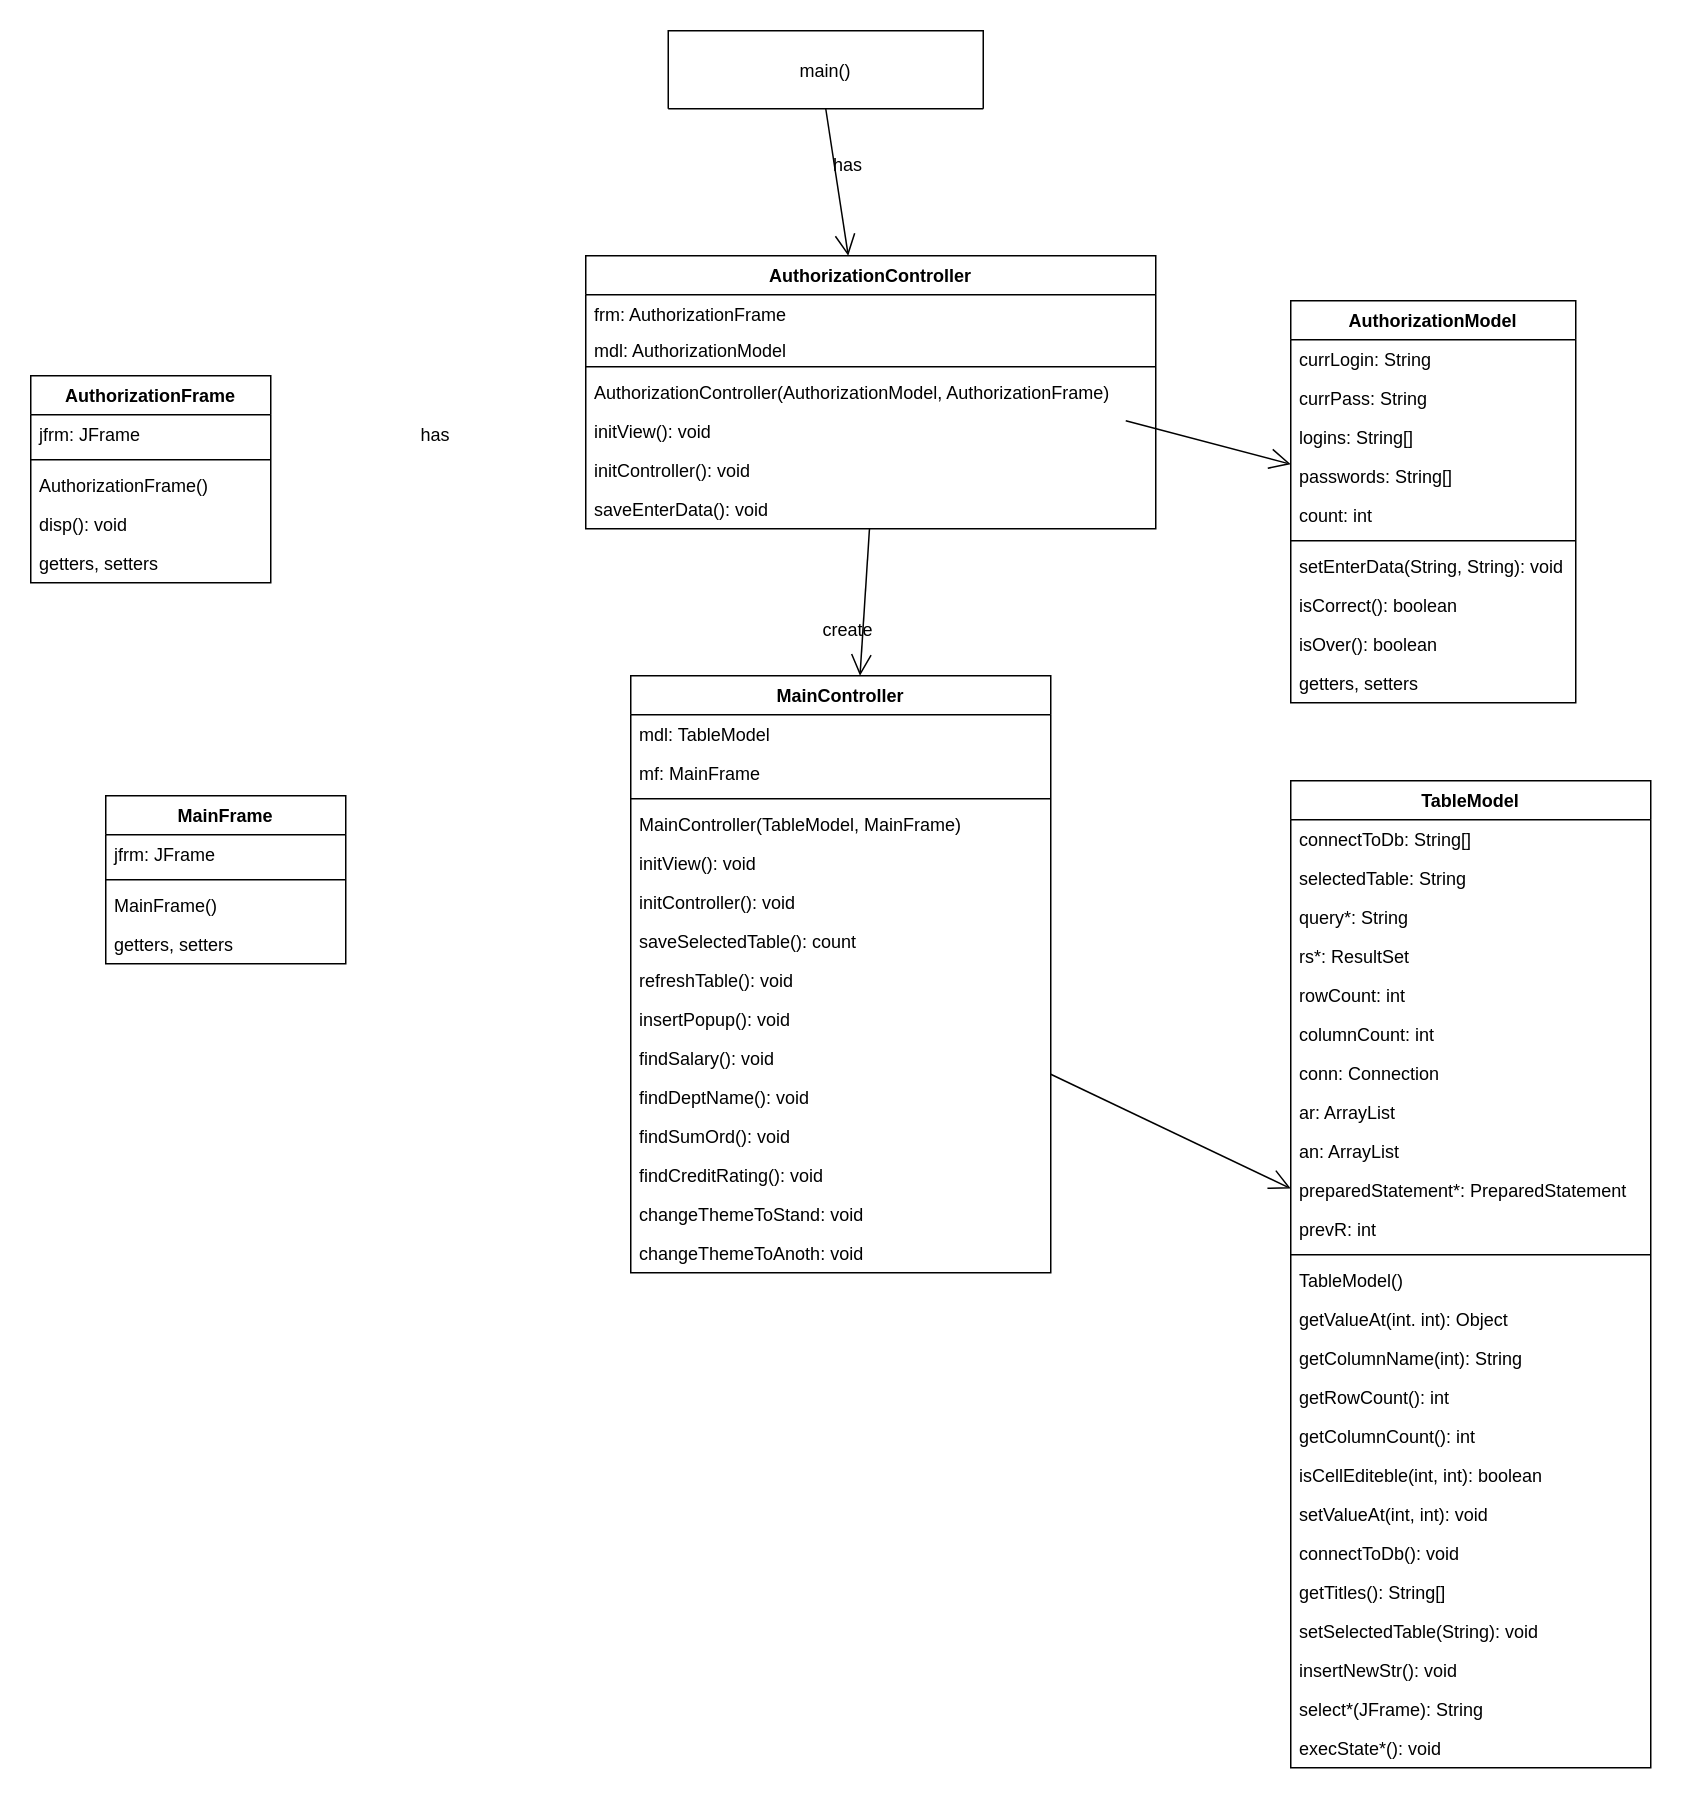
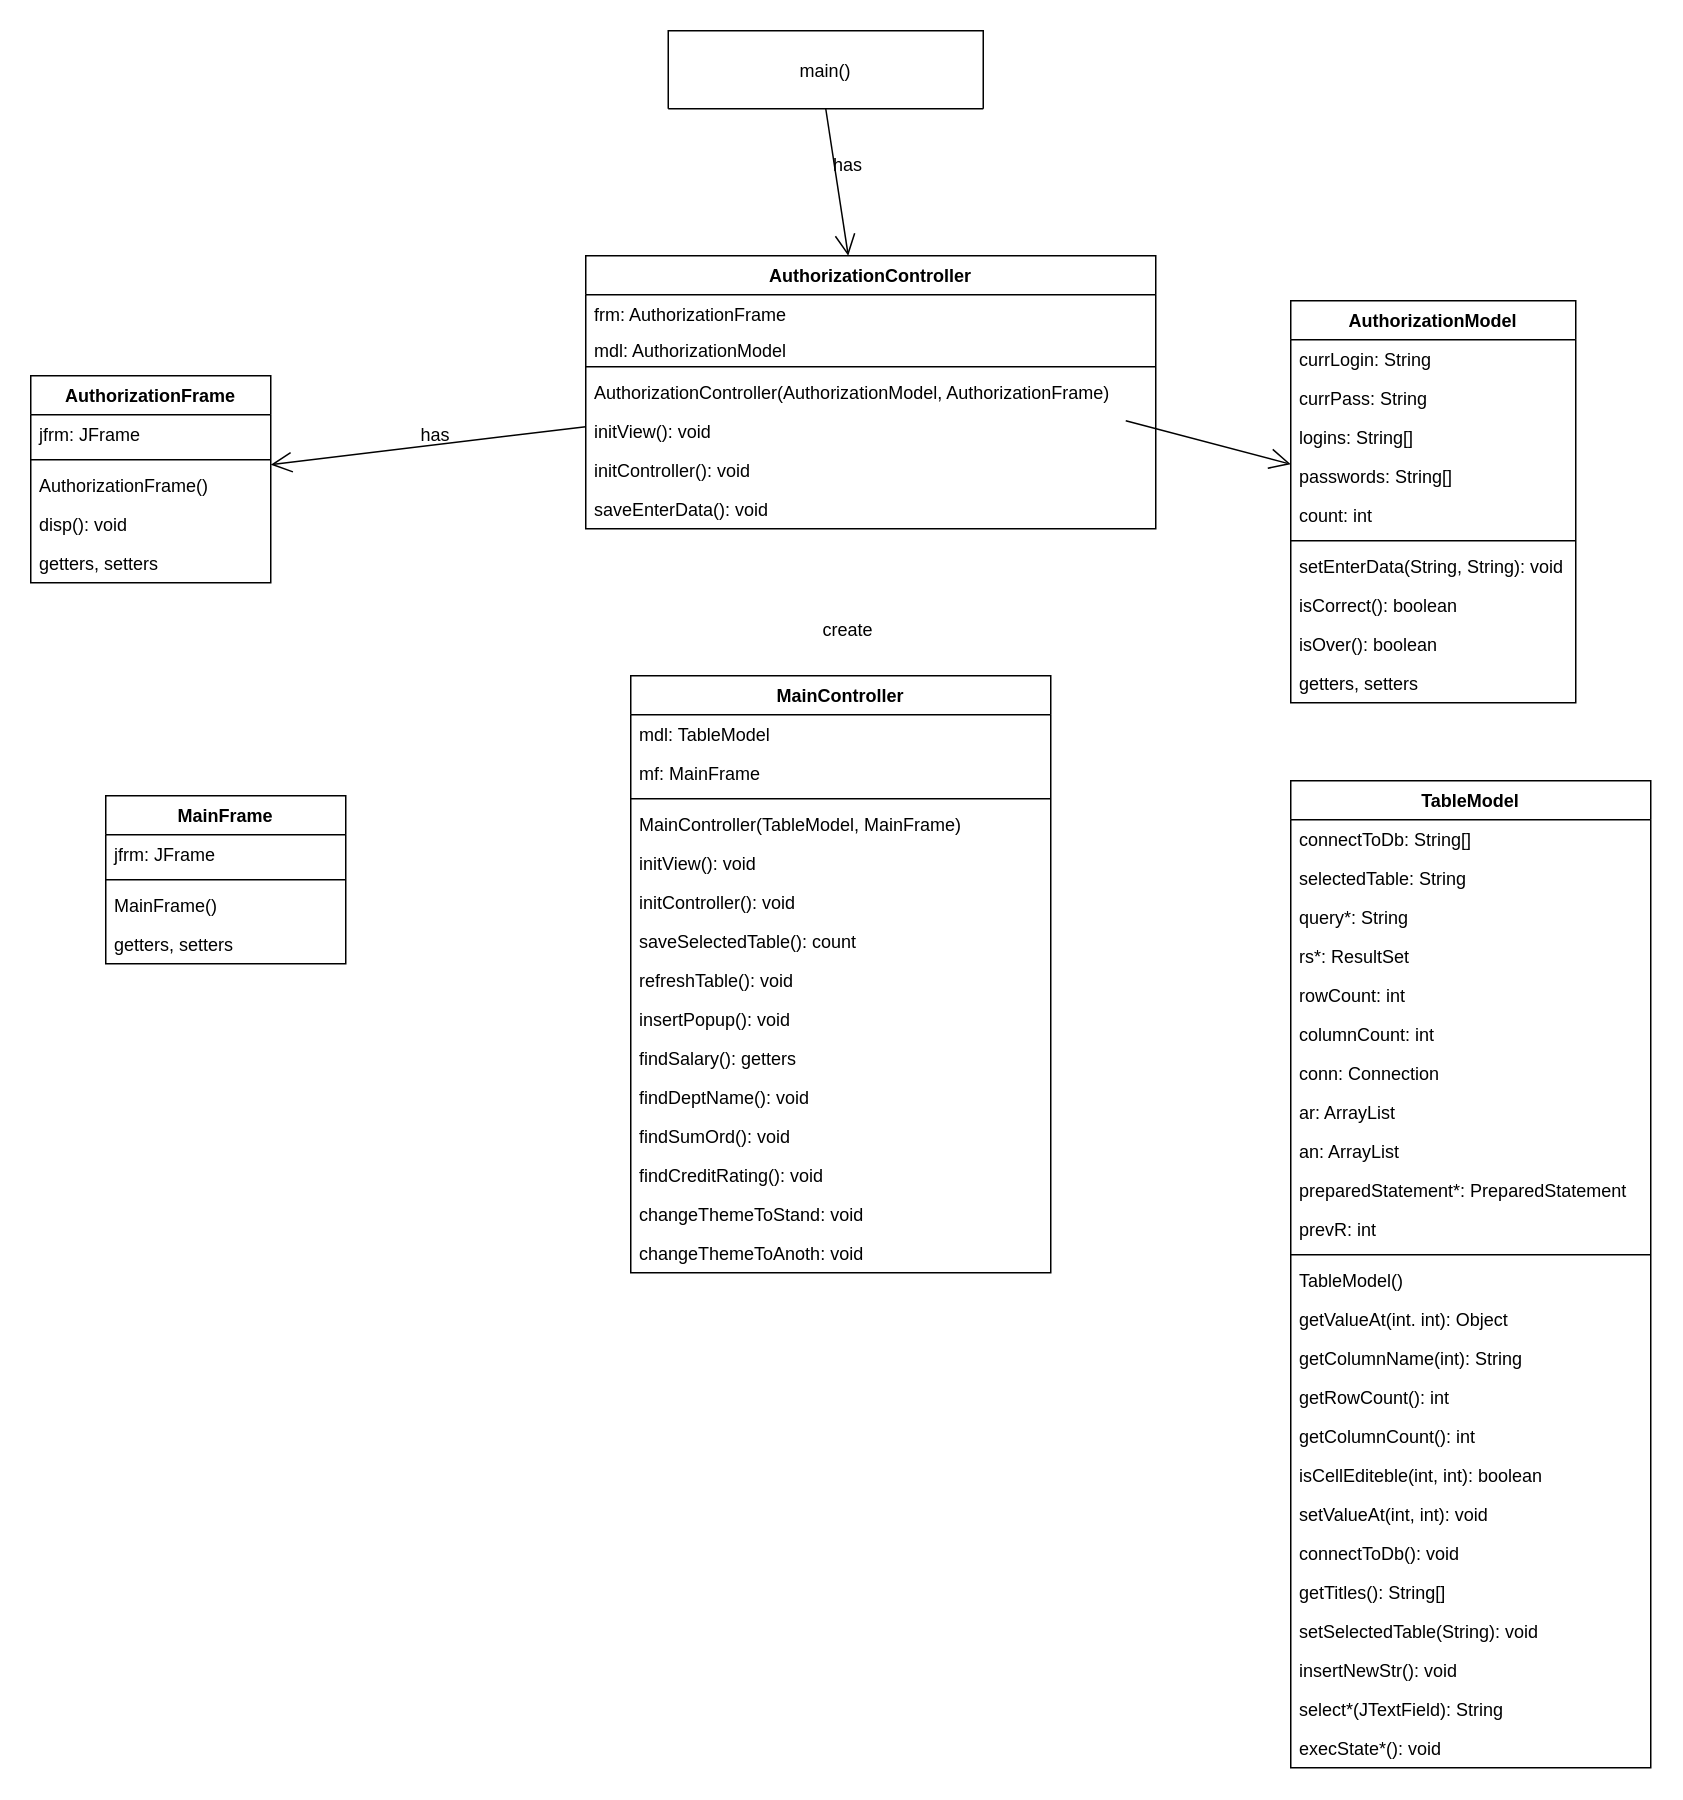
edge "AuthorizationController" -> "AuthorizationFrame": added
edge "saveEnterData(): void" -> "MainController": removed
node "findSalary(): void": label "findSalary(): void" -> "findSalary(): getters"
edge "MainController" -> "TableModel": removed
node "select*(JFrame): String": label "select*(JFrame): String" -> "select*(JTextField): String"
